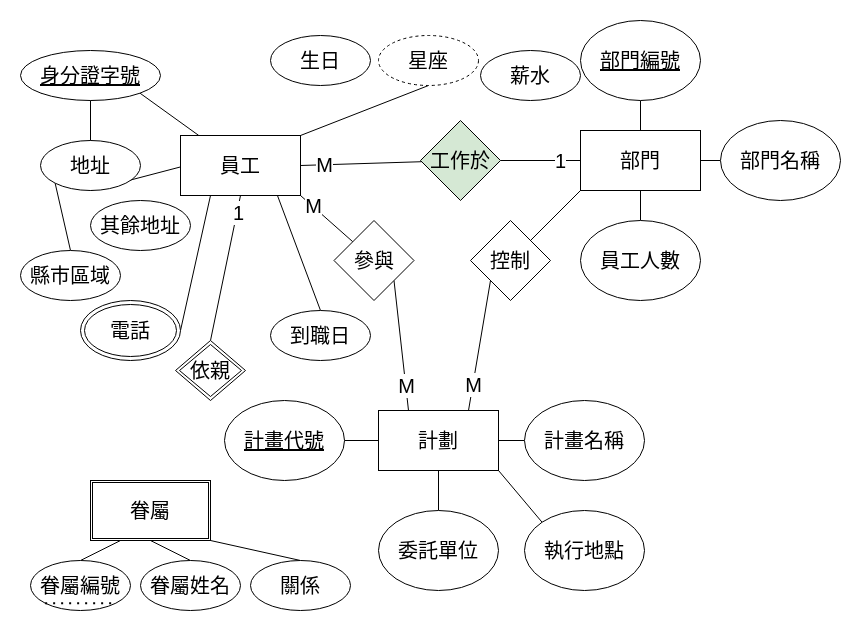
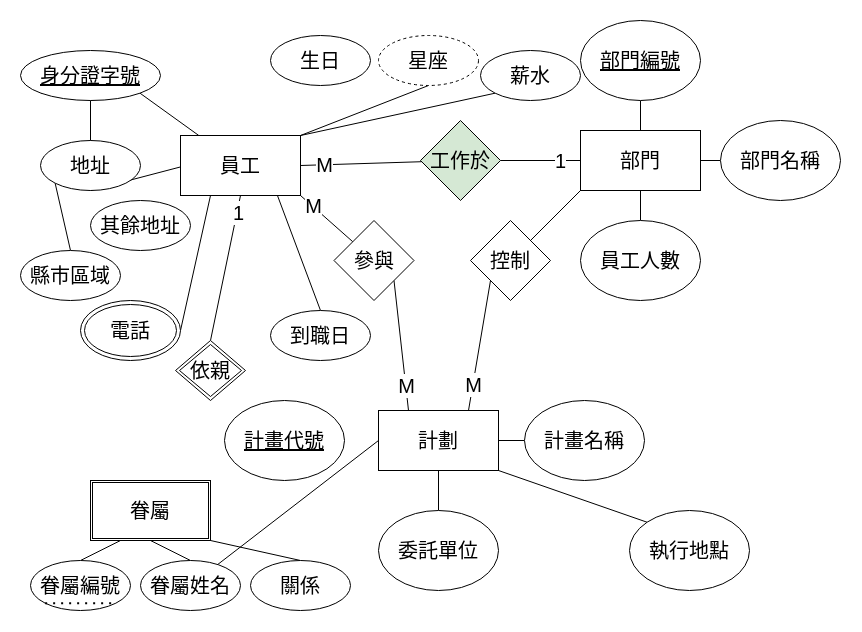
edge "薪水" -- "員工": added
edge "計畫代號" -- "計劃": now "眷屬姓名" -- "計劃"
node "執行地點": moved (585, 551) -> (690, 551)
